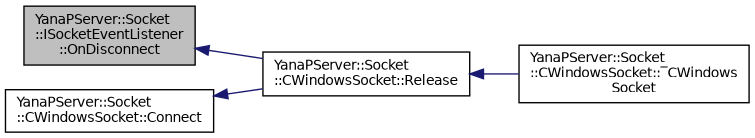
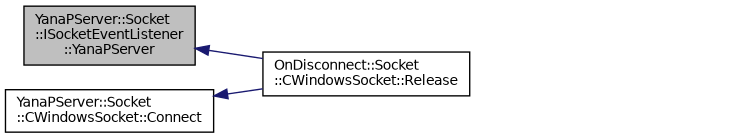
node "YanaPServer::Socket ::ISocketEventListener ::OnDisconnect": label "YanaPServer::Socket ::ISocketEventListener ::OnDisconnect" -> "YanaPServer::Socket ::ISocketEventListener ::YanaPServer"
node "YanaPServer::Socket ::CWindowsSocket::Release": label "YanaPServer::Socket ::CWindowsSocket::Release" -> "OnDisconnect::Socket ::CWindowsSocket::Release"
node "YanaPServer::Socket ::CWindowsSocket::‾CWindows Socket": removed
